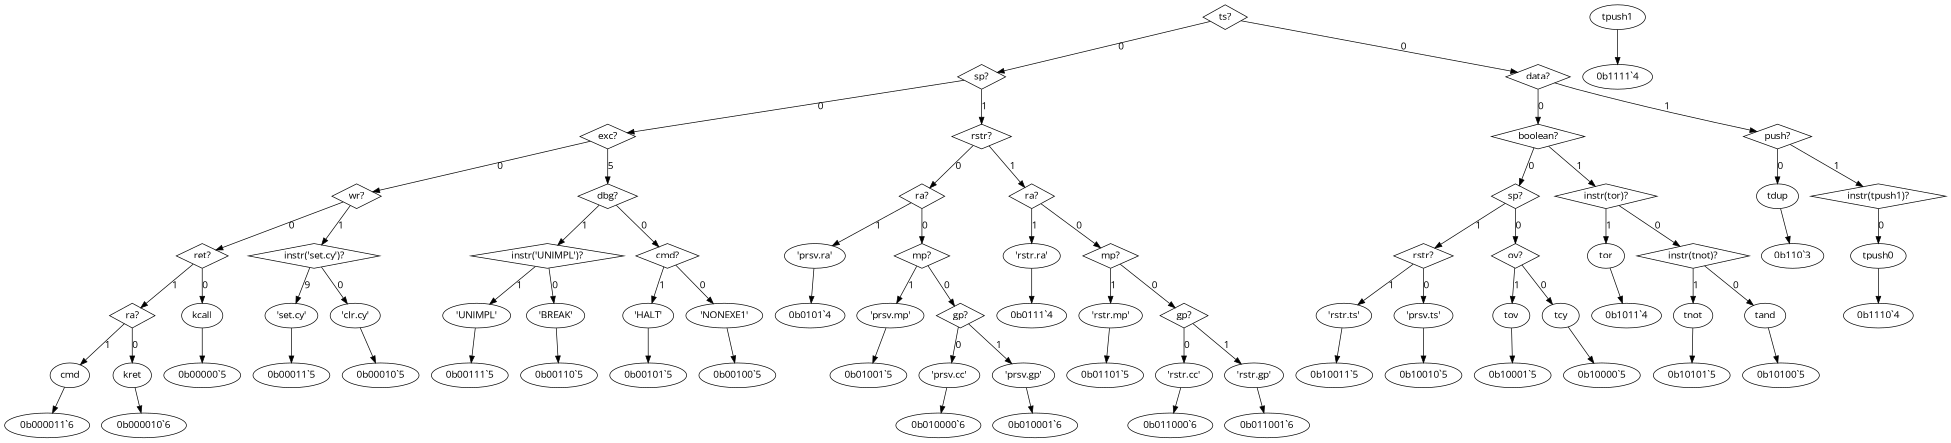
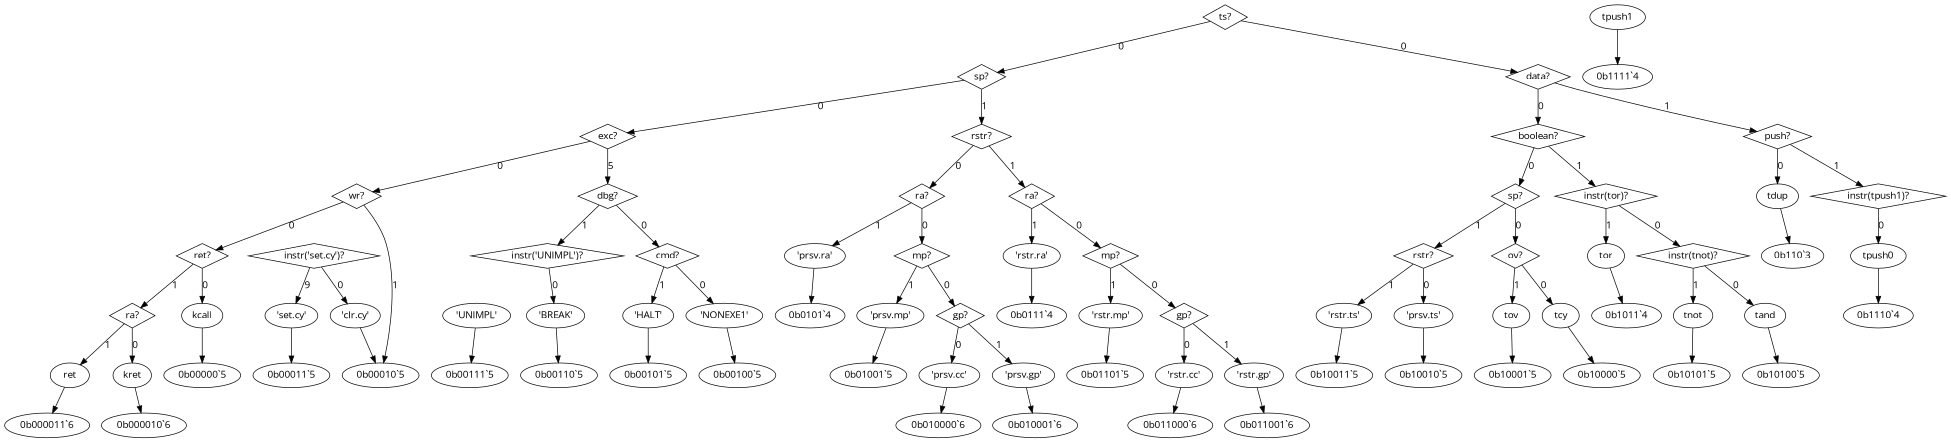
edge "wr?" -> "instr('set.cy')?": now "wr?" -> "0b00010`5"
edge "instr('UNIMPL')?" -> "'UNIMPL'": removed, label "1"
node "cmd": label "cmd" -> "ret"
